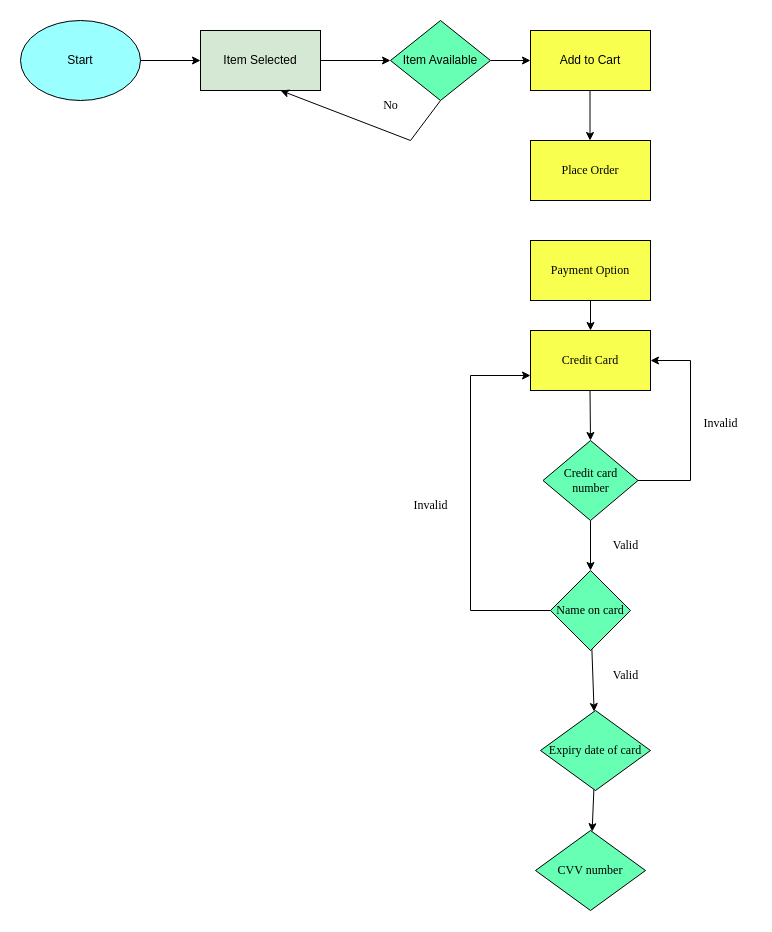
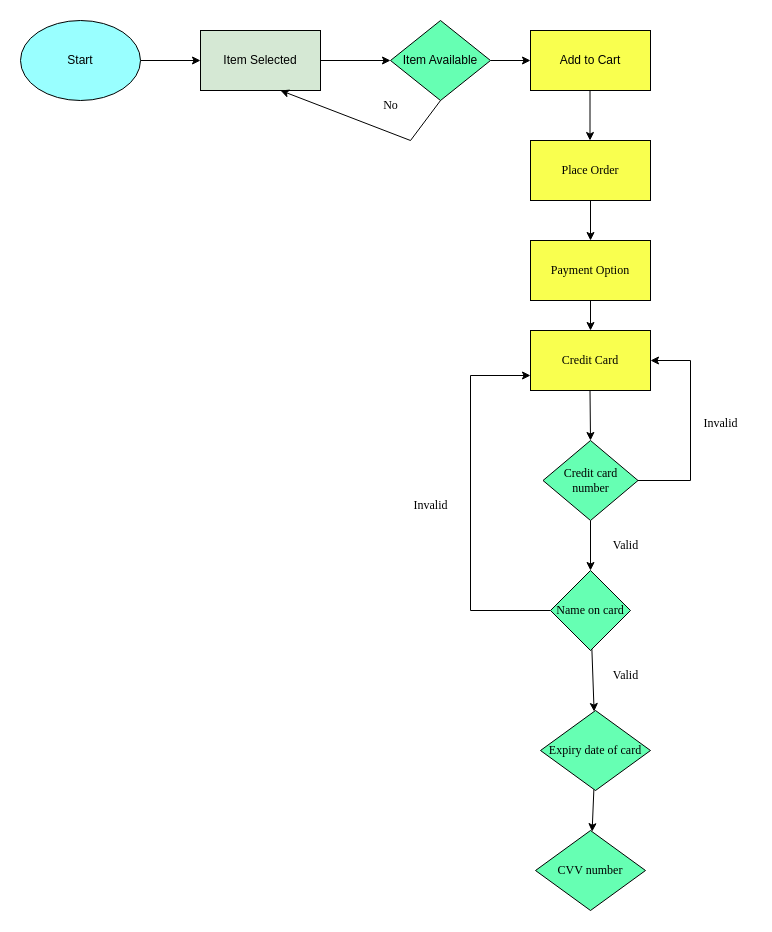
edge "Place Order" -> "Payment Option": added
